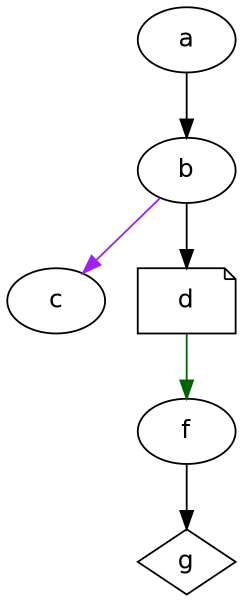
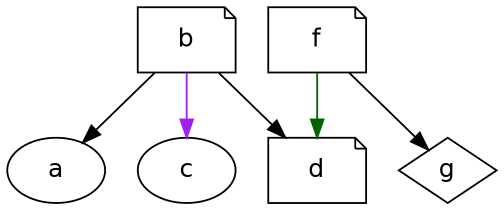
edge "a" -> "b": reversed
node "b": shape ellipse -> note
edge "d" -> "f": reversed
node "f": shape ellipse -> note
